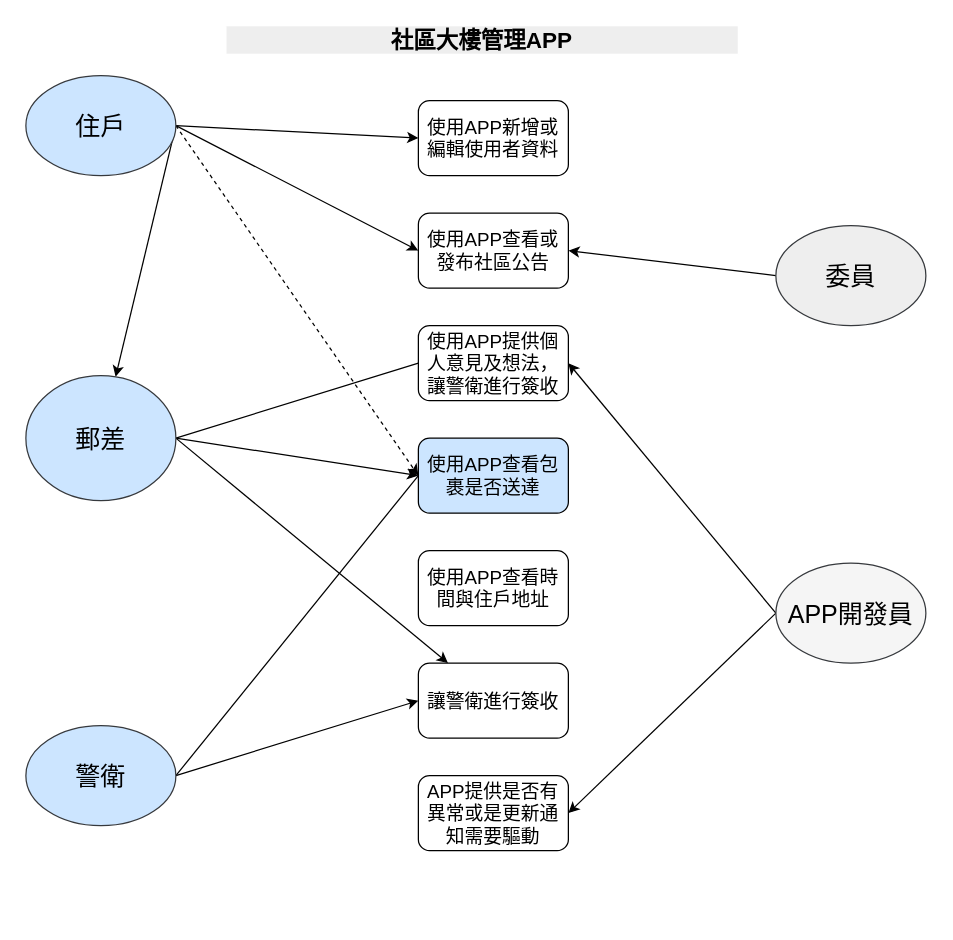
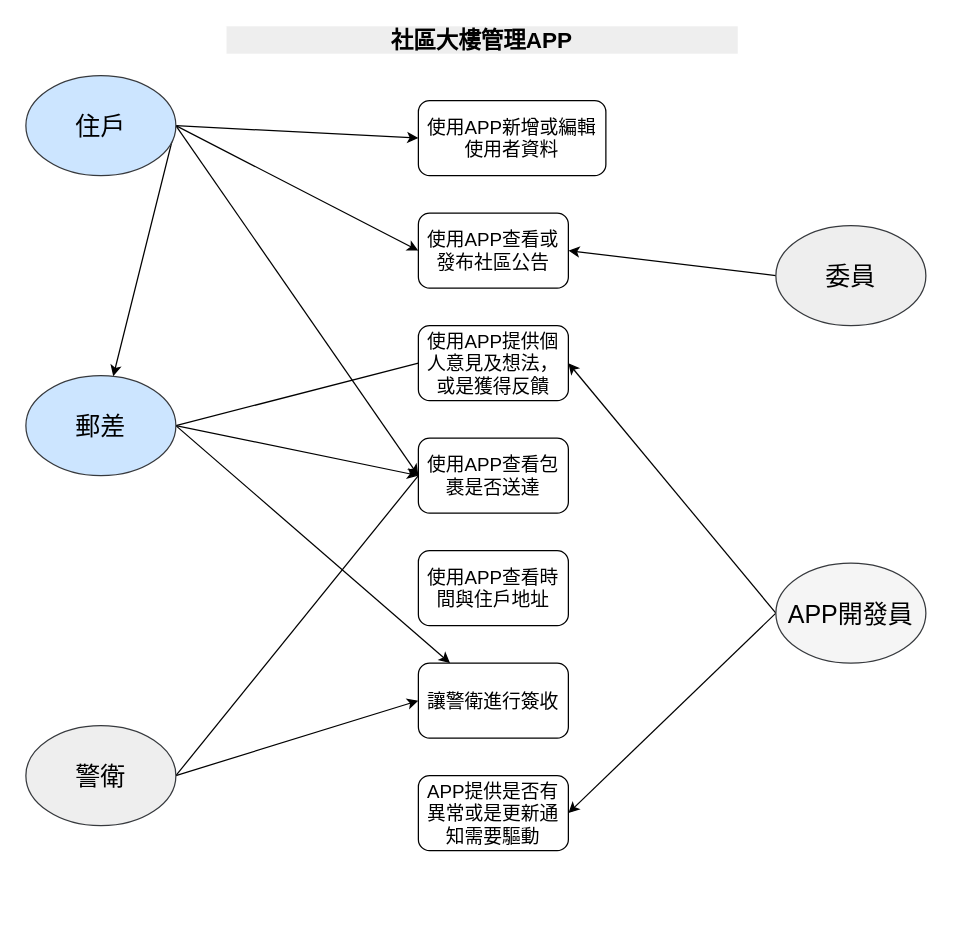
node "使用APP新增或編輯使用者資料": size 150x75 -> 188x75
edge "住戶" -> "使用APP查看包裹是否送達": style dashed -> solid
node "使用APP提供個人意見及想法，讓警衛進行簽收": label "使用APP提供個人意見及想法，讓警衛進行簽收" -> "使用APP提供個人意見及想法，或是獲得反饋"
node "郵差": size 150x125 -> 150x100
node "使用APP查看包裹是否送達": fillcolor #cce5ff -> #ffffff
node "警衛": fillcolor #cce5ff -> #eeeeee
